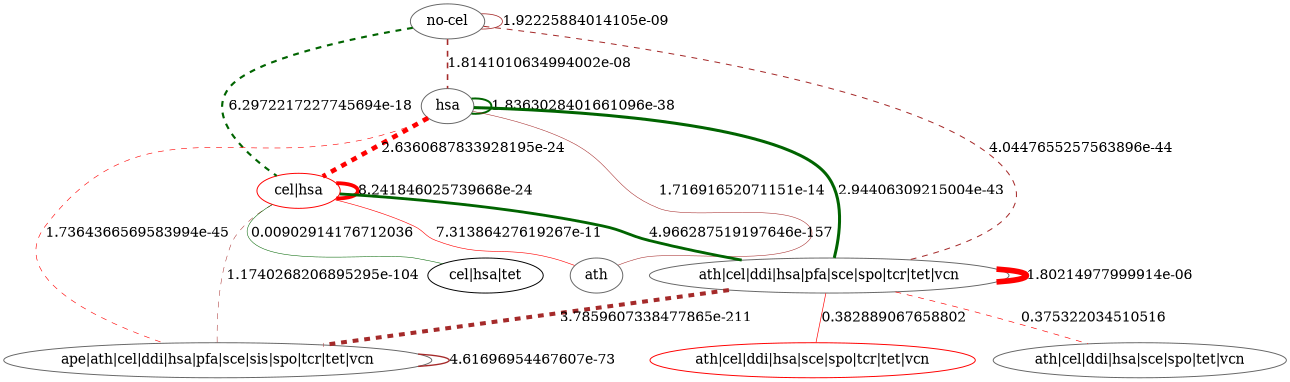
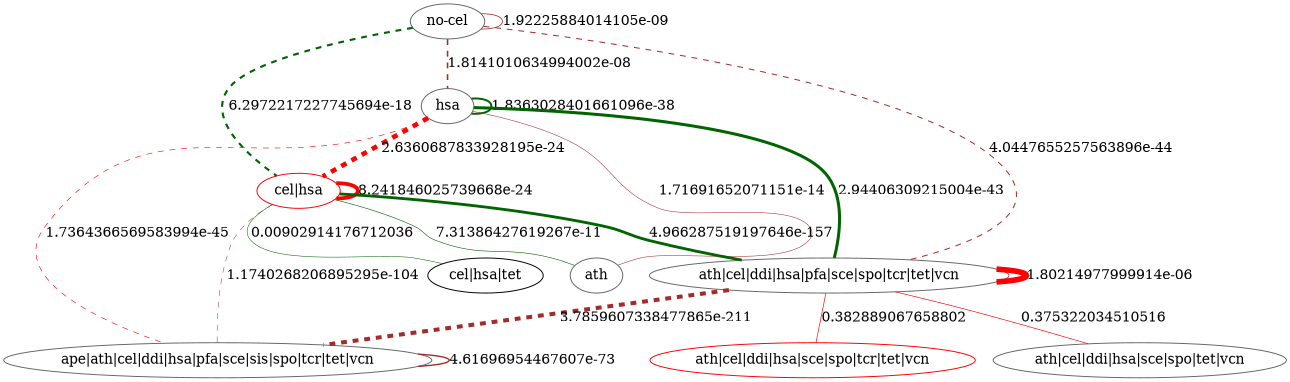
edge "cel|hsa" -- "ath": color red -> darkgreen
edge "ath|cel|ddi|hsa|pfa|sce|spo|tcr|tet|vcn" -- "ath|cel|ddi|hsa|sce|spo|tet|vcn": style dashed -> solid
